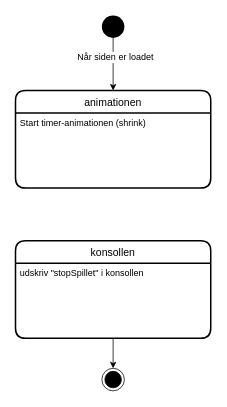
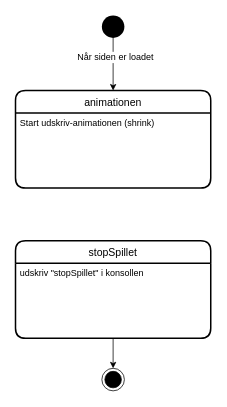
node "Start timer-animationen (shrink)": label "Start timer-animationen (shrink)" -> "Start udskriv-animationen (shrink)"
node "konsollen": label "konsollen" -> "stopSpillet"
